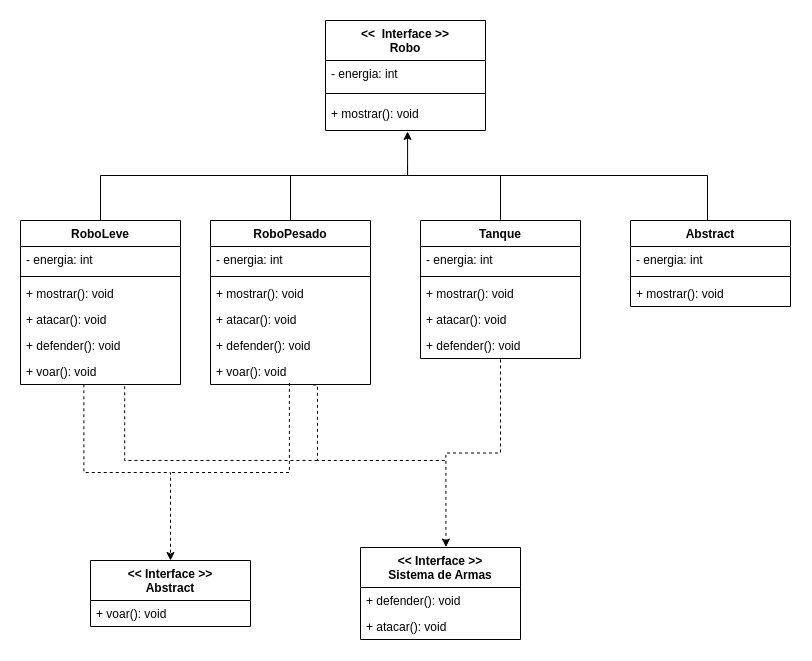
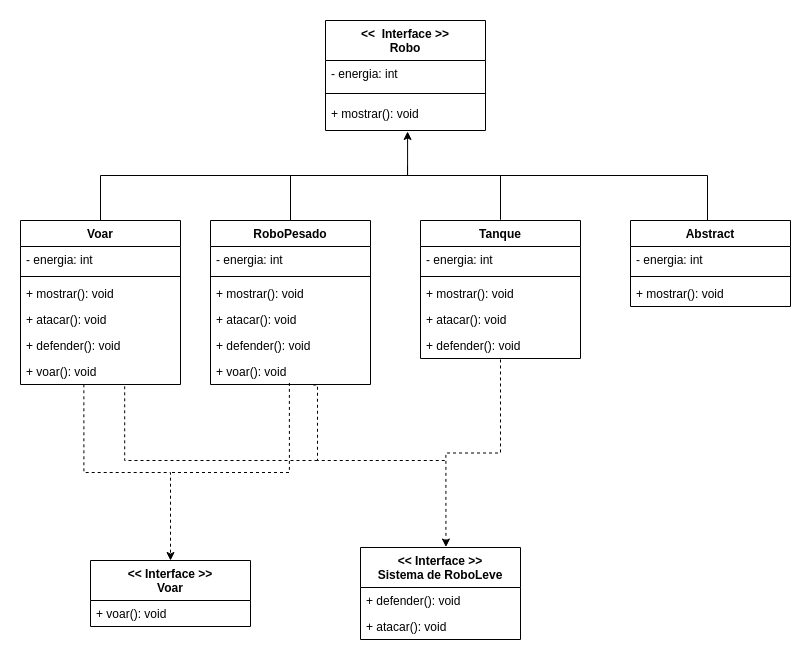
node "RoboLeve": label "RoboLeve" -> "Voar"
node "<< Interface >> Sistema de Armas": label "<< Interface >> Sistema de Armas" -> "<< Interface >> Sistema de RoboLeve"
node "<< Interface >> Abstract": label "<< Interface >> Abstract" -> "<< Interface >> Voar"
